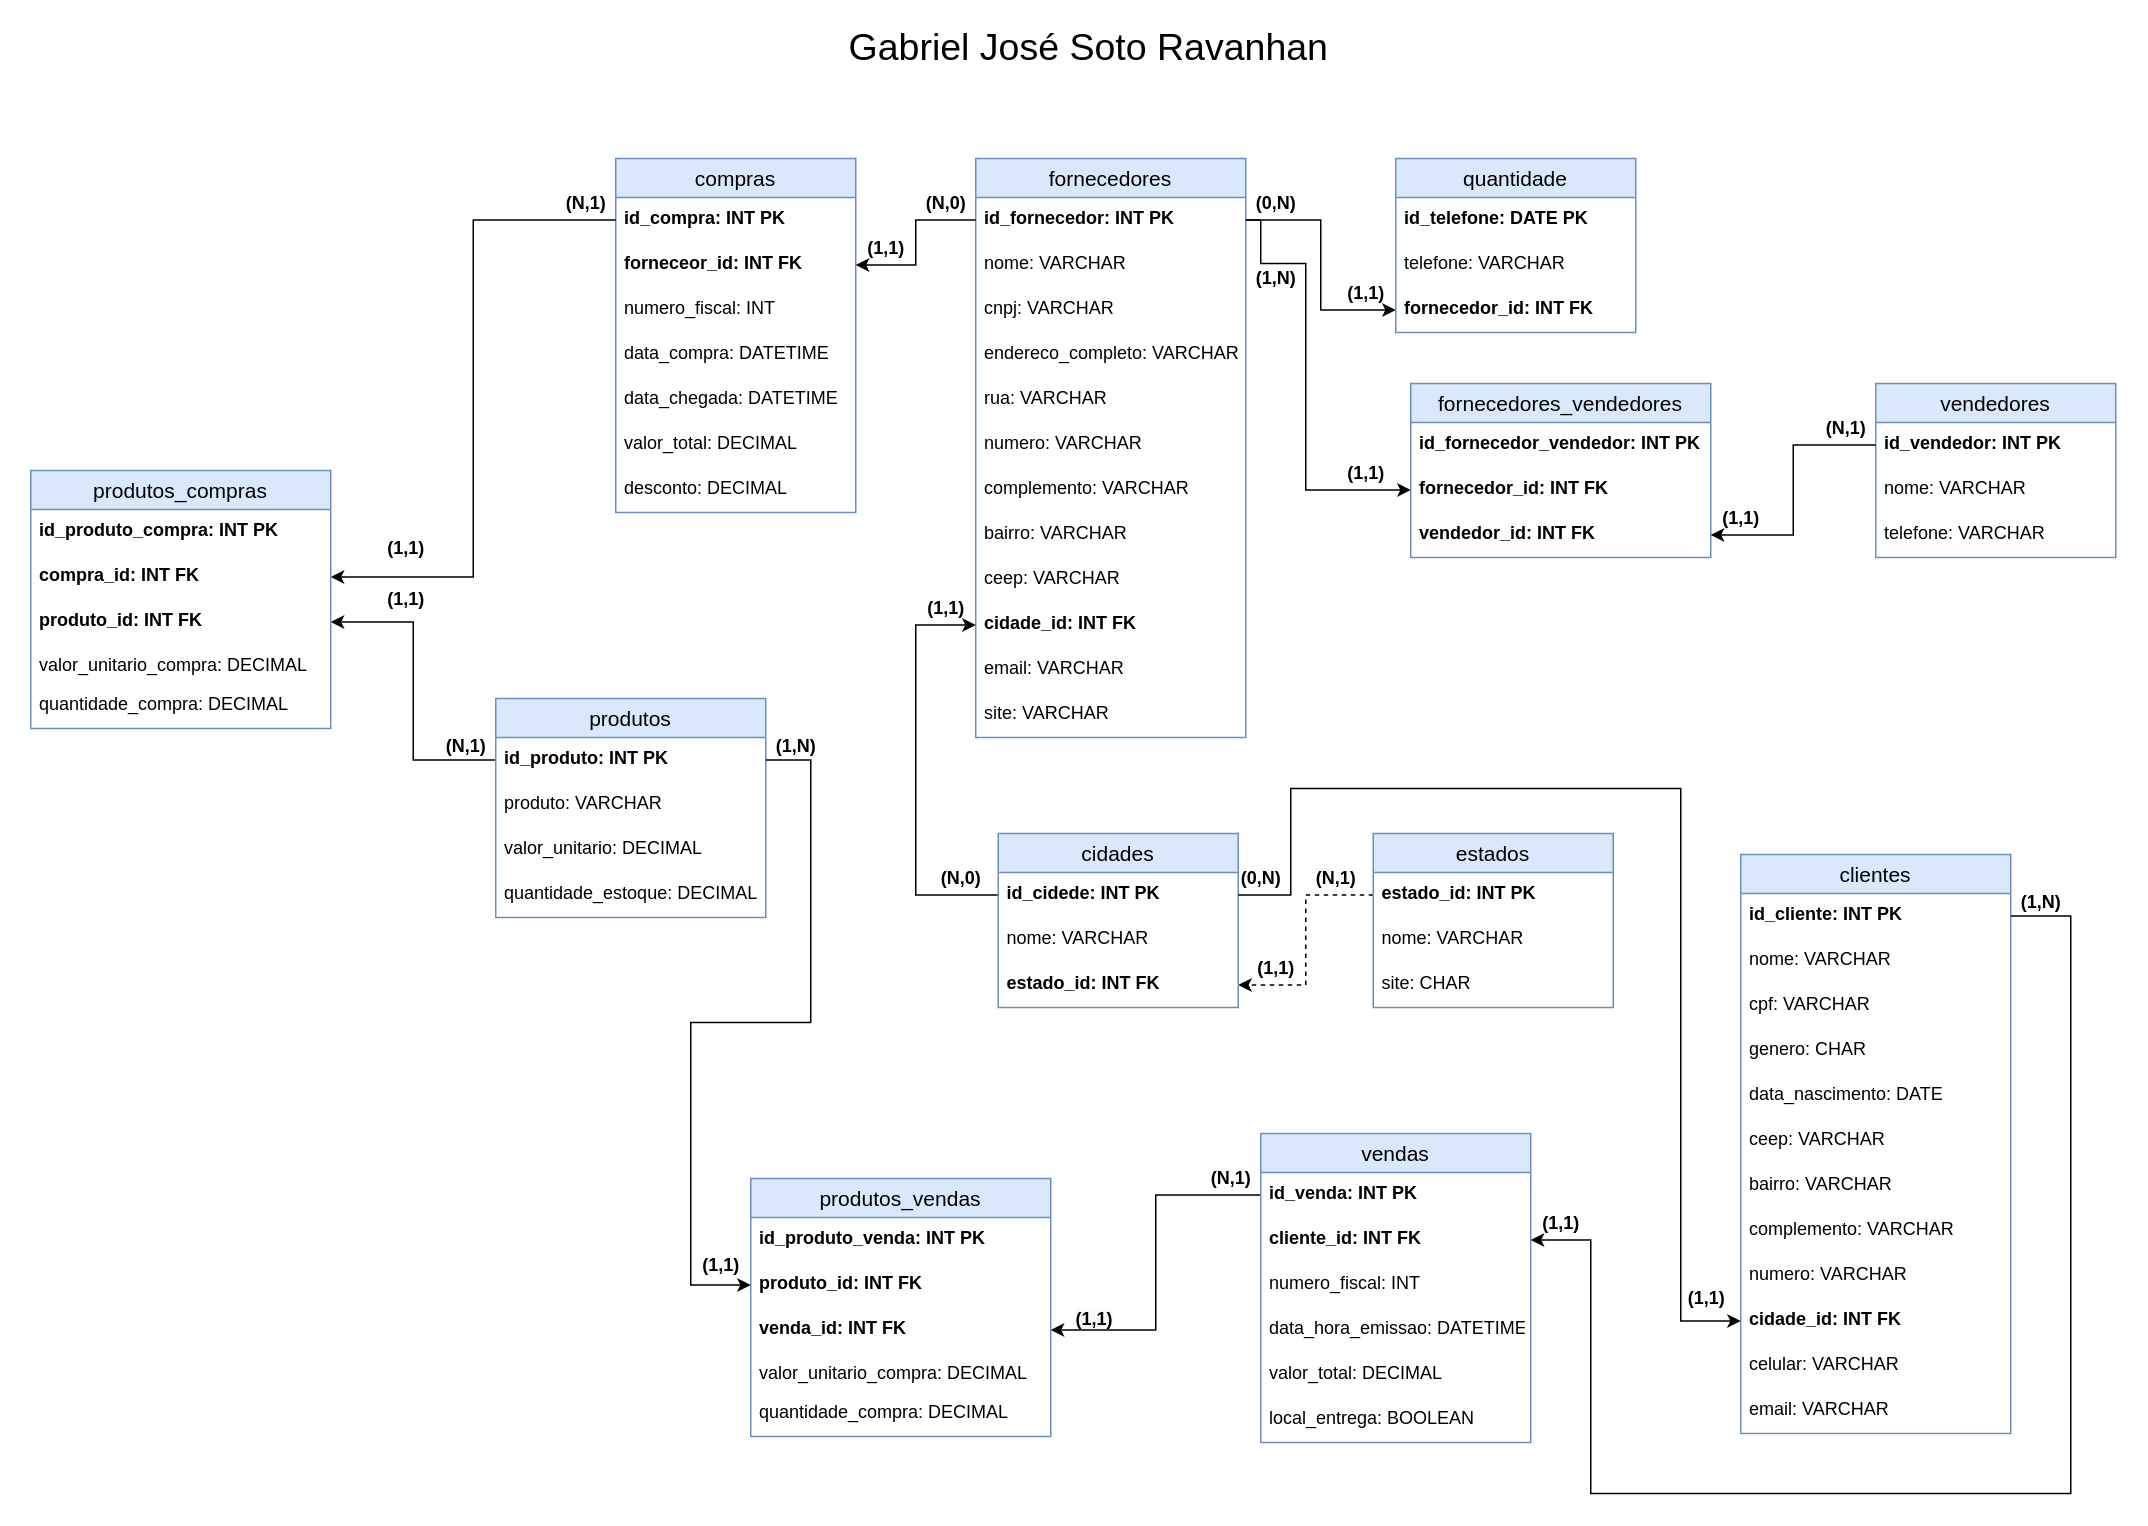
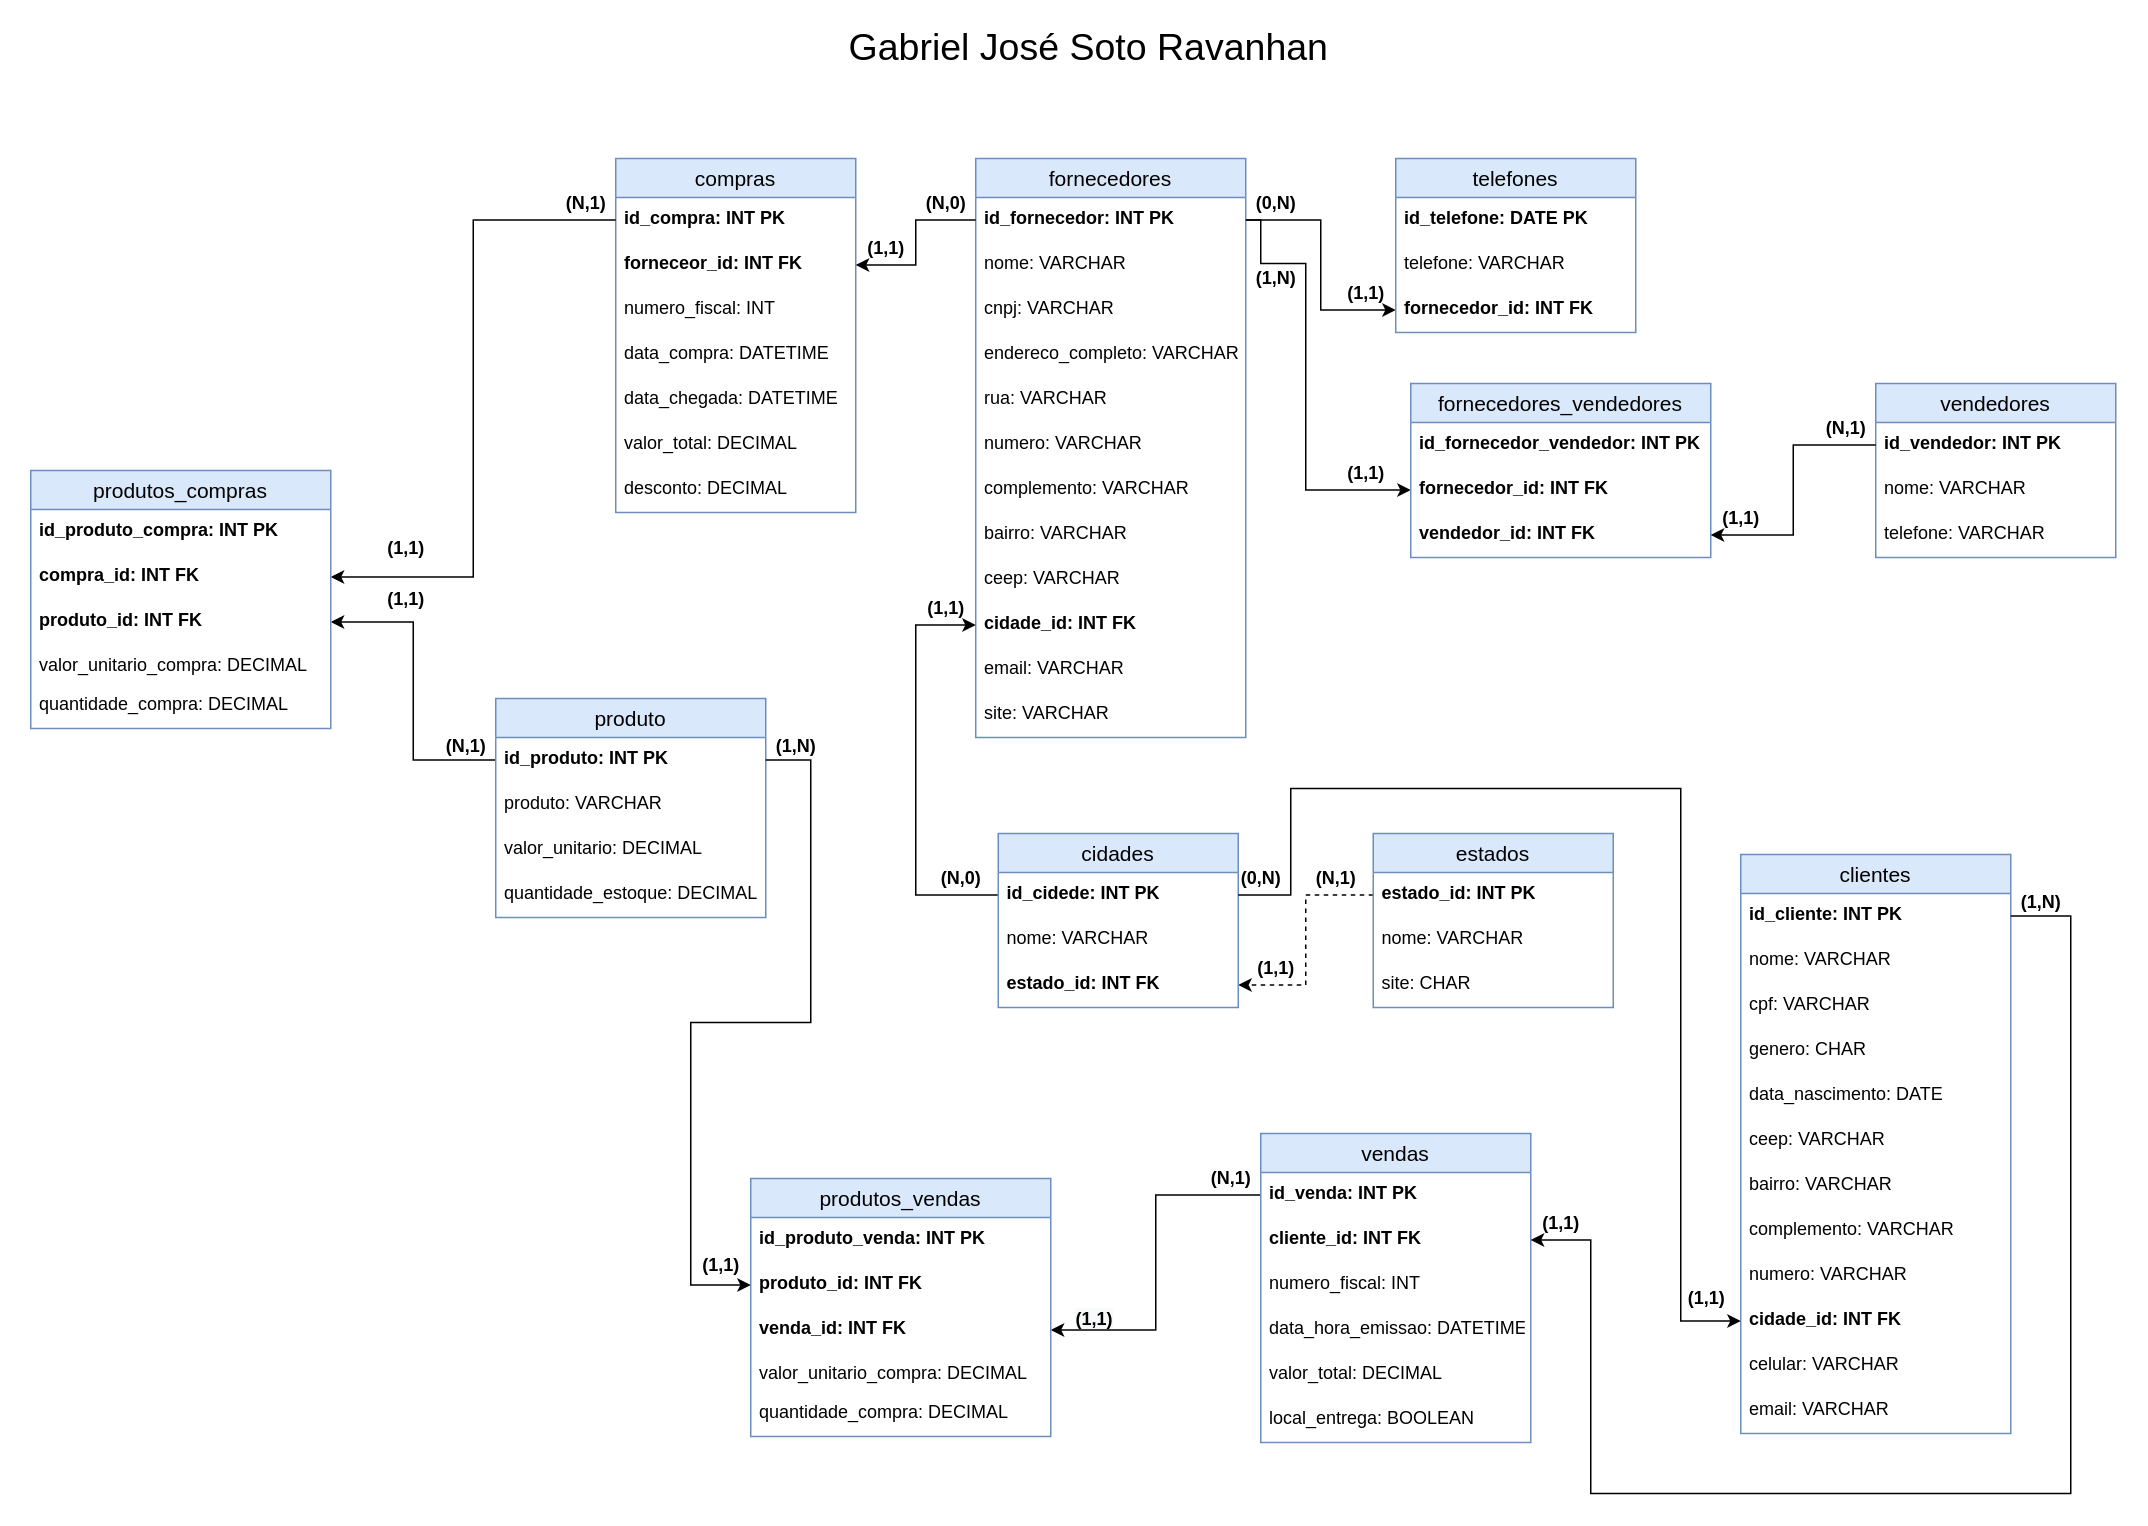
node "quantidade": label "quantidade" -> "telefones"
node "produtos": label "produtos" -> "produto"
